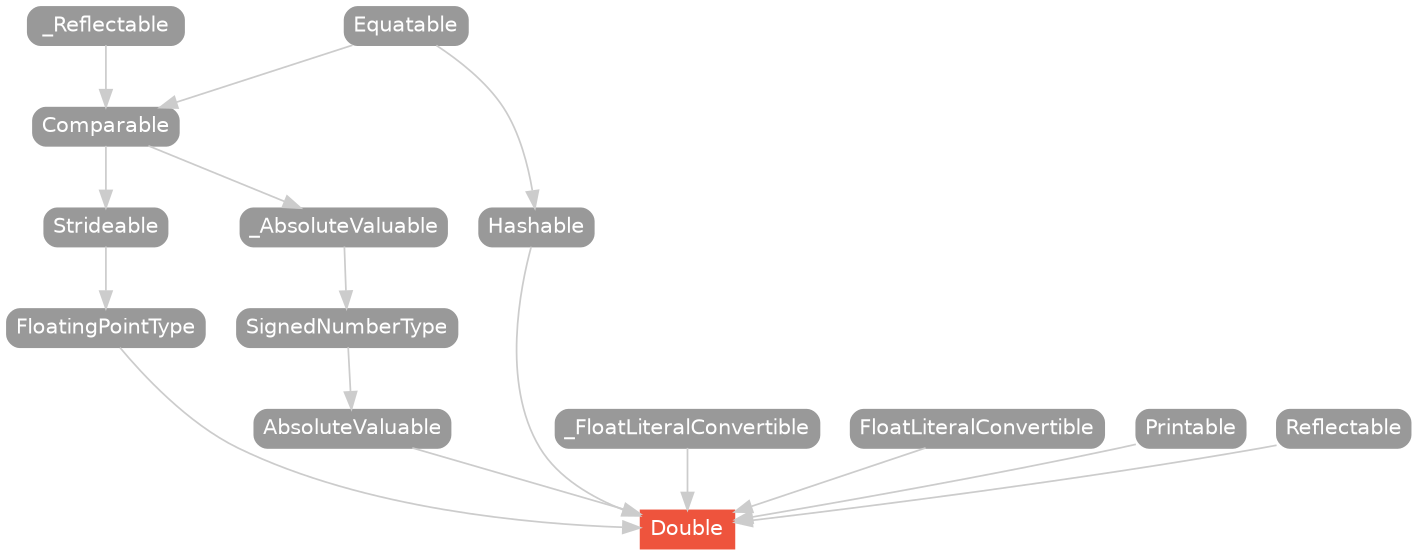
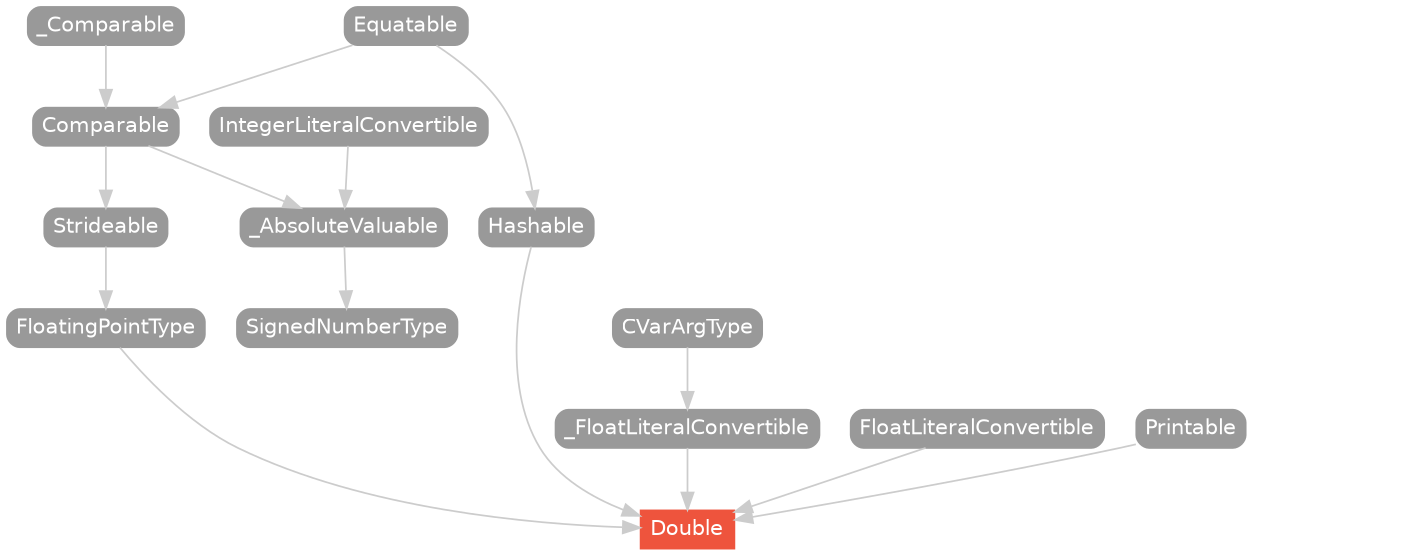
node "_Reflectable": label "_Reflectable" -> "_Comparable"
node "IntegerLiteralConvertible": added
node "CVarArgType": added
node "AbsoluteValuable": removed
node "Reflectable": removed
